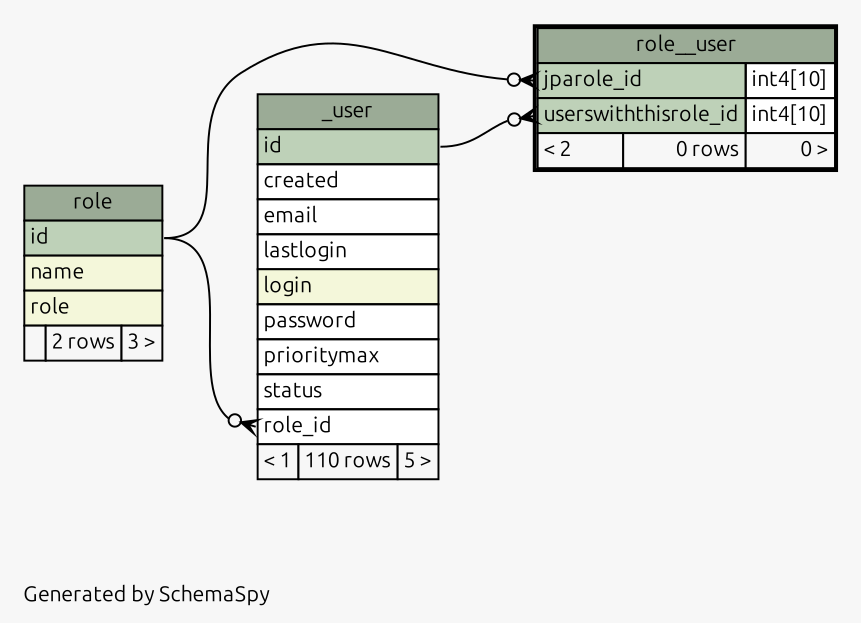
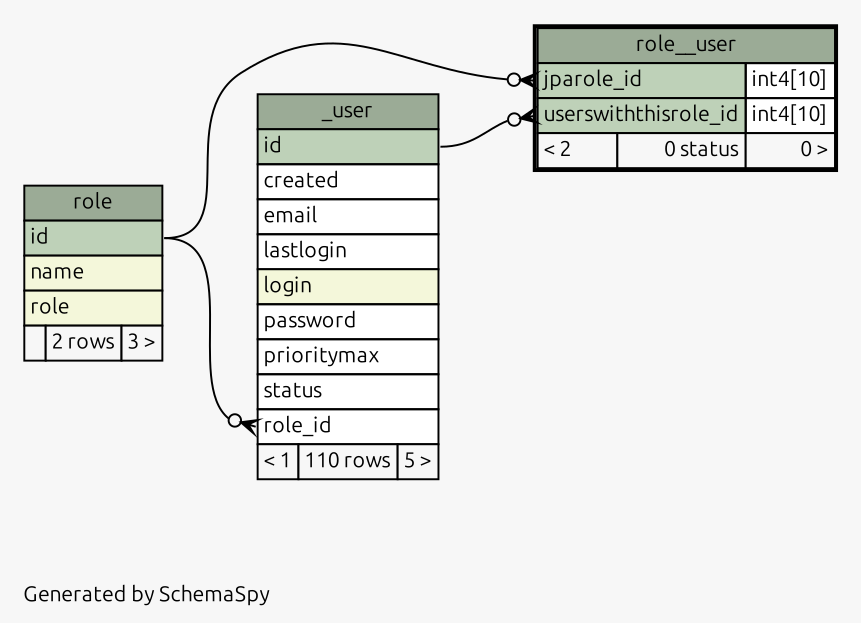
node "role__user": text "0 rows" -> "0 status"
